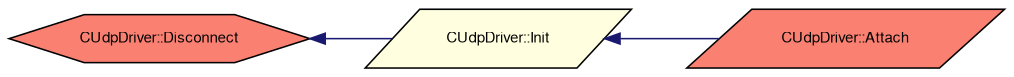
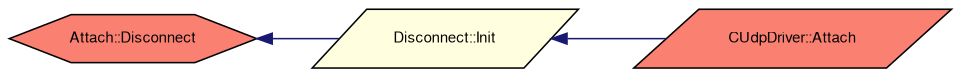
node "CUdpDriver::Disconnect": label "CUdpDriver::Disconnect" -> "Attach::Disconnect"
node "CUdpDriver::Init": label "CUdpDriver::Init" -> "Disconnect::Init"
